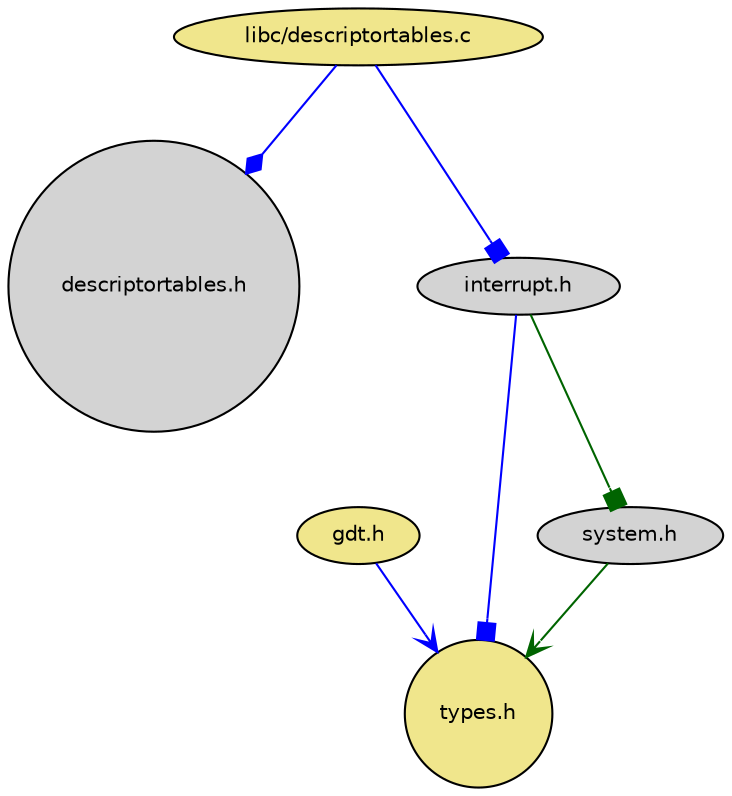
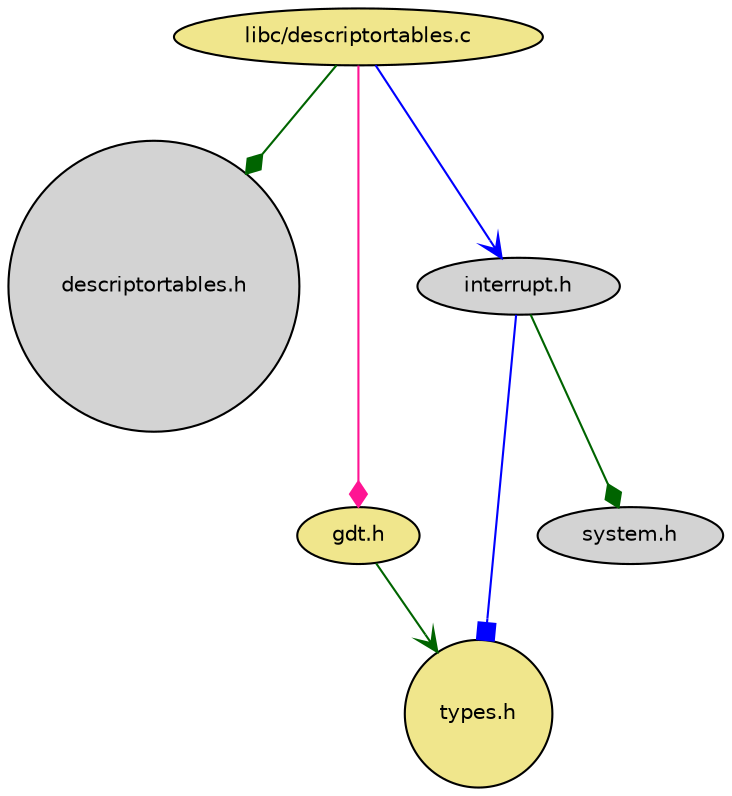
edge "libc/descriptortables.c" -> "descriptortables.h": color blue -> darkgreen
edge "libc/descriptortables.c" -> "interrupt.h": arrowhead box -> vee
edge "libc/descriptortables.c" -> "gdt.h": added
edge "interrupt.h" -> "system.h": arrowhead box -> diamond
edge "gdt.h" -> "types.h": color blue -> darkgreen
edge "system.h" -> "types.h": removed
